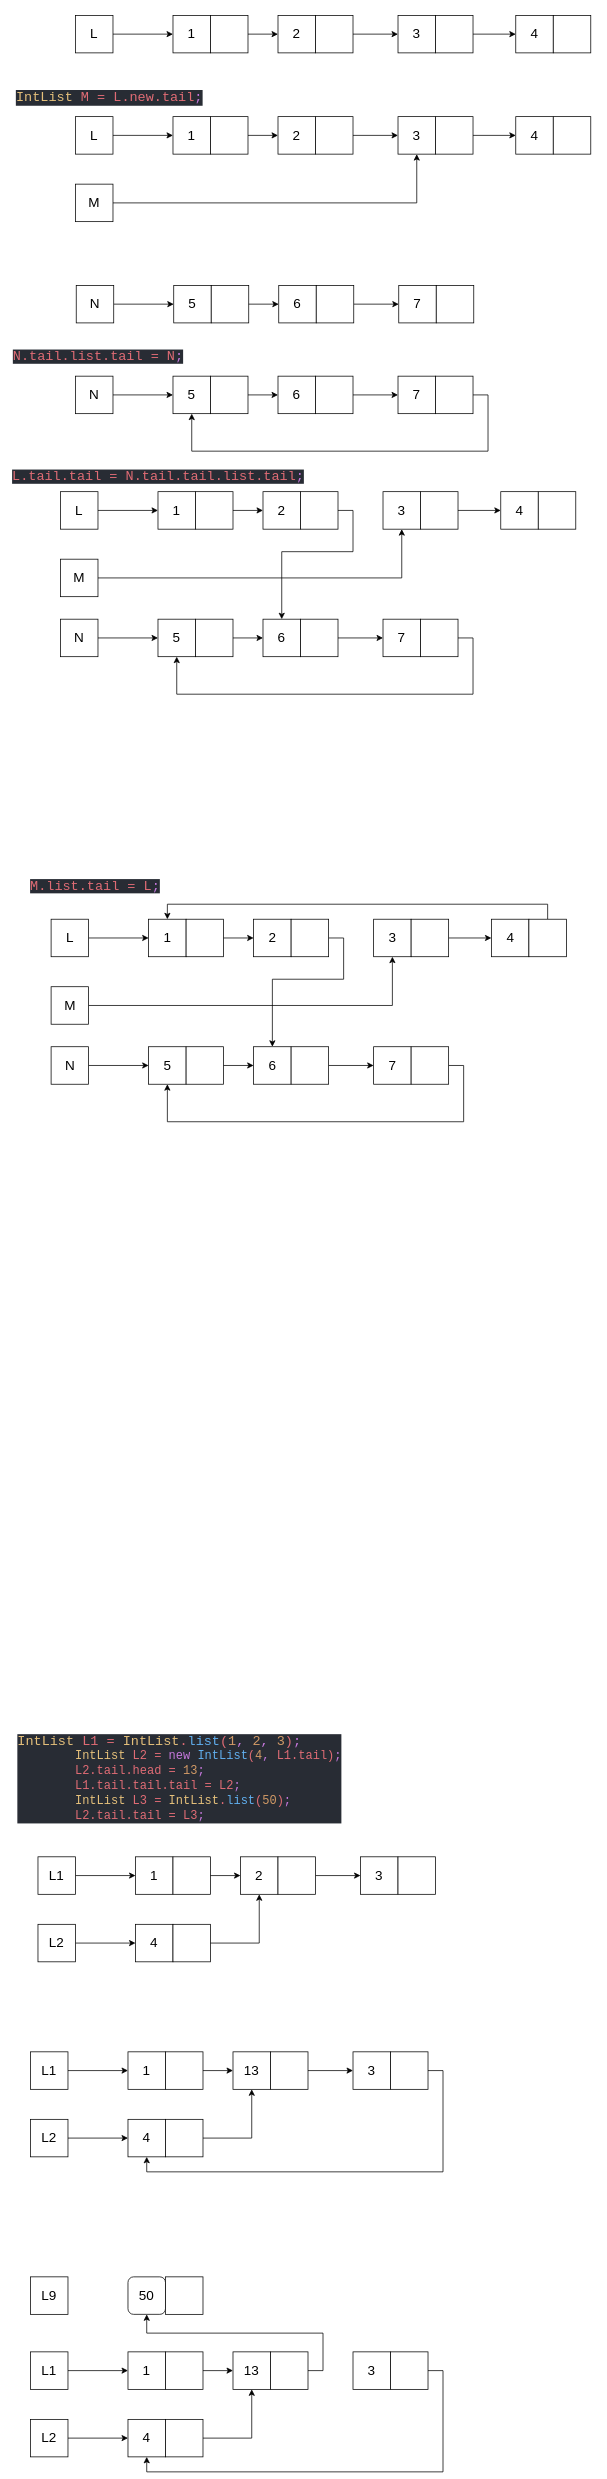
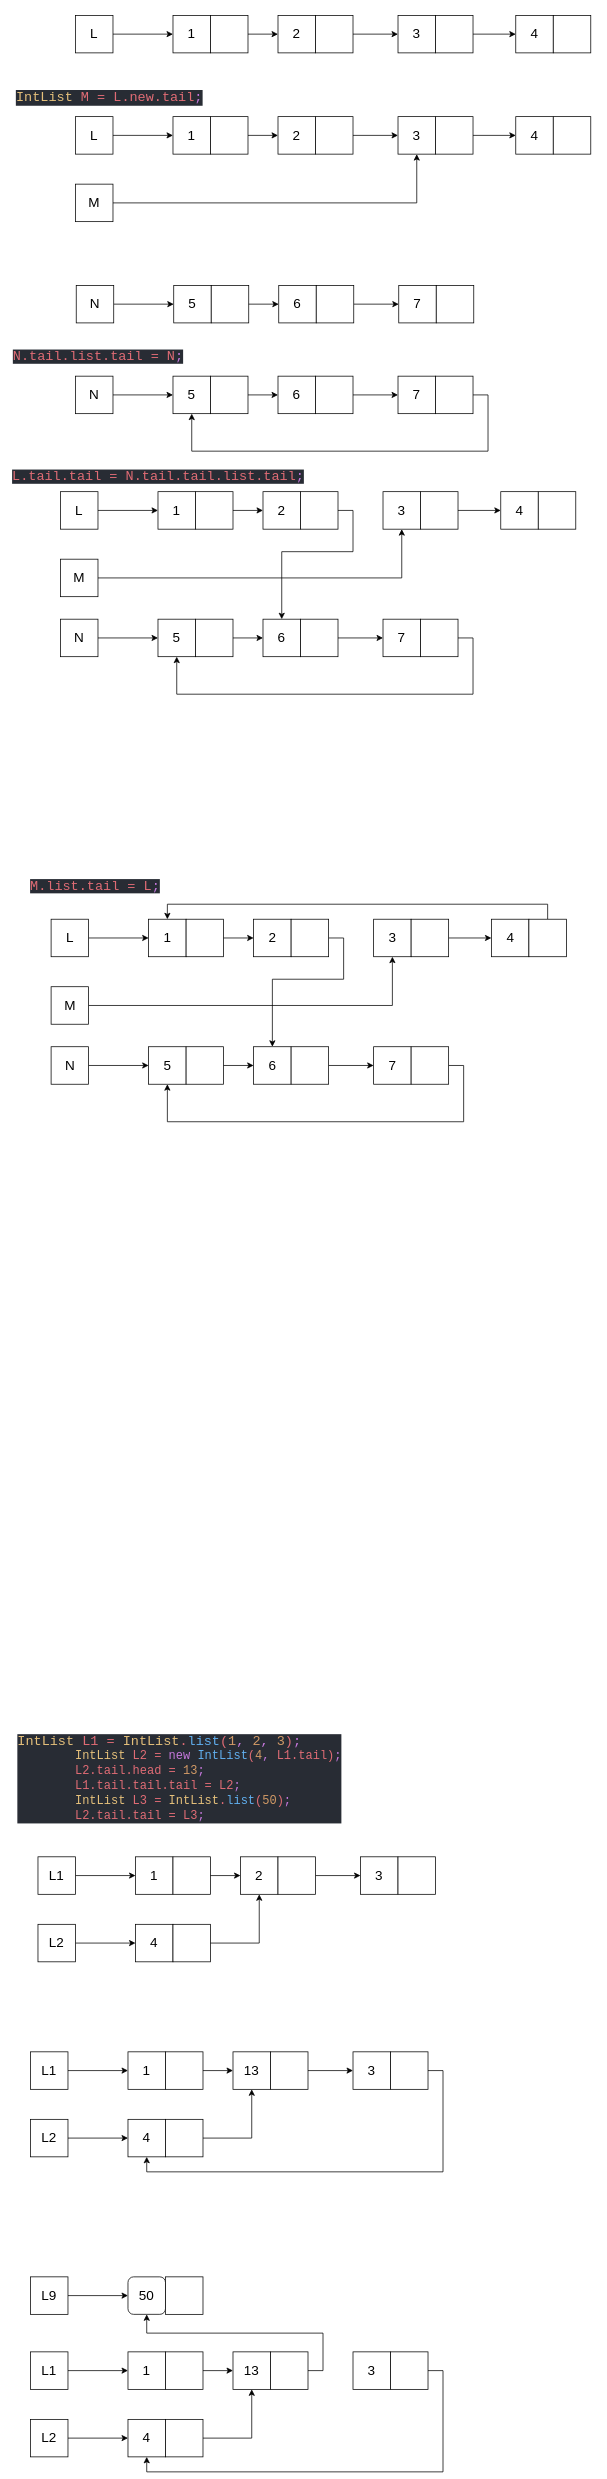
edge "L9" -> "50": added
